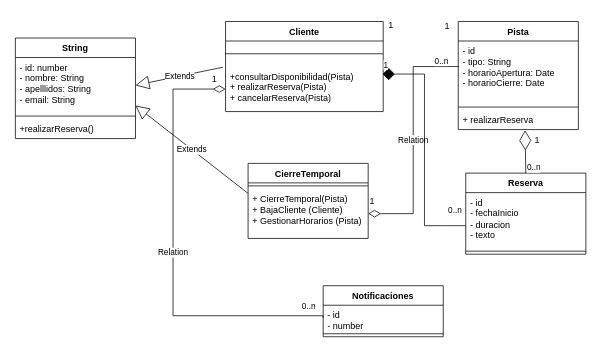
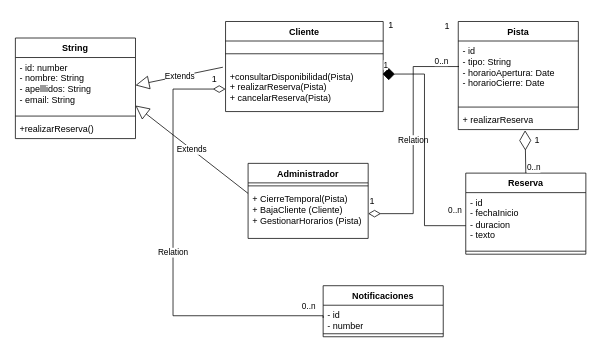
node "CierreTemporal": label "CierreTemporal" -> "Administrador"
